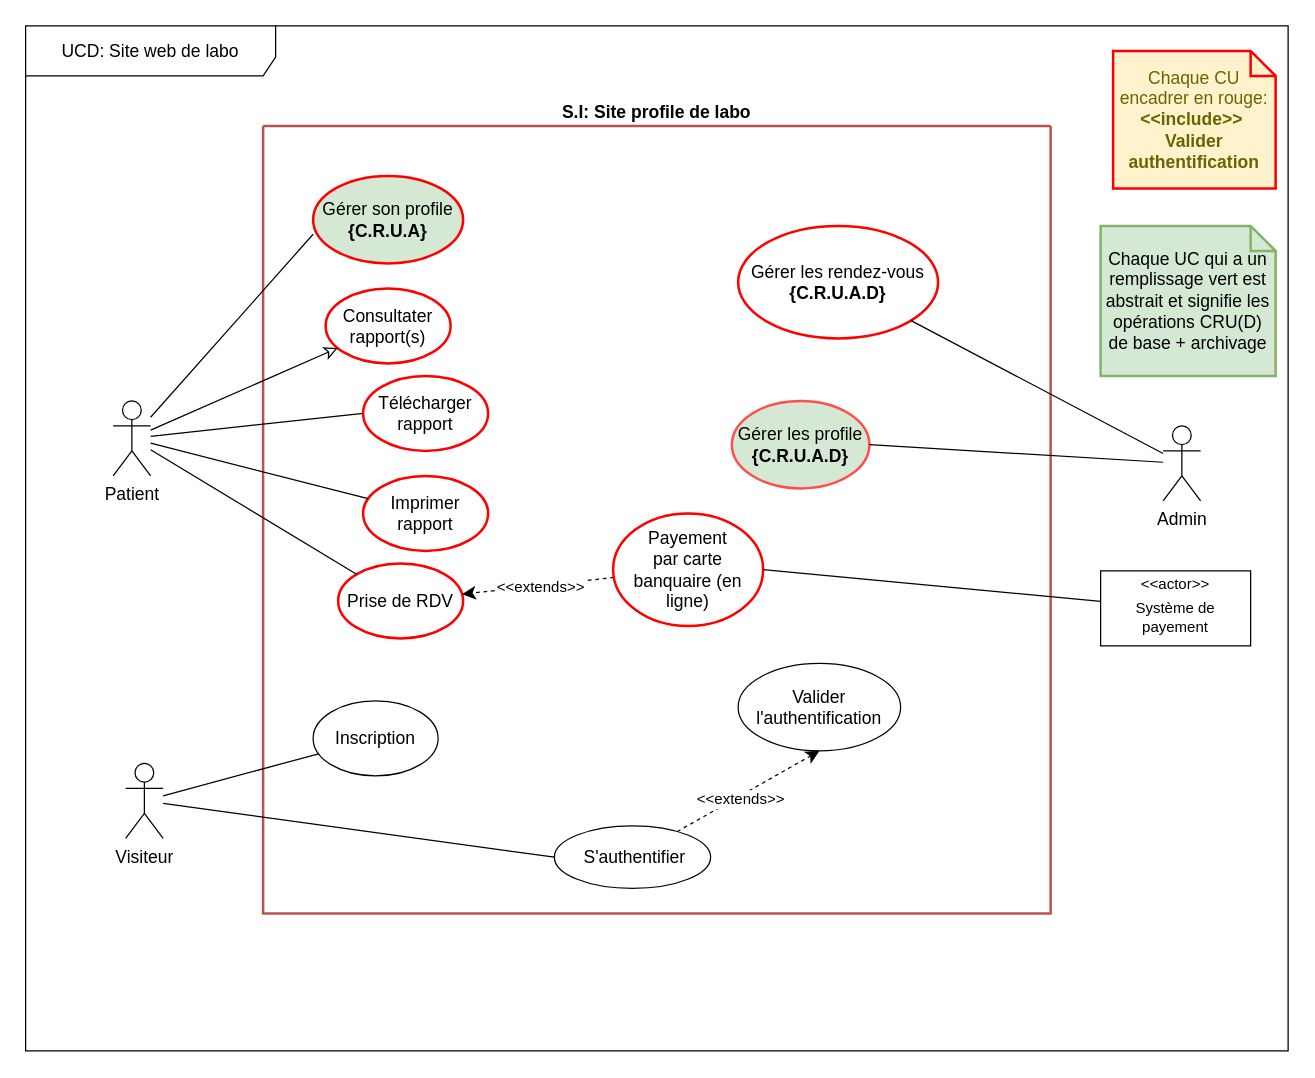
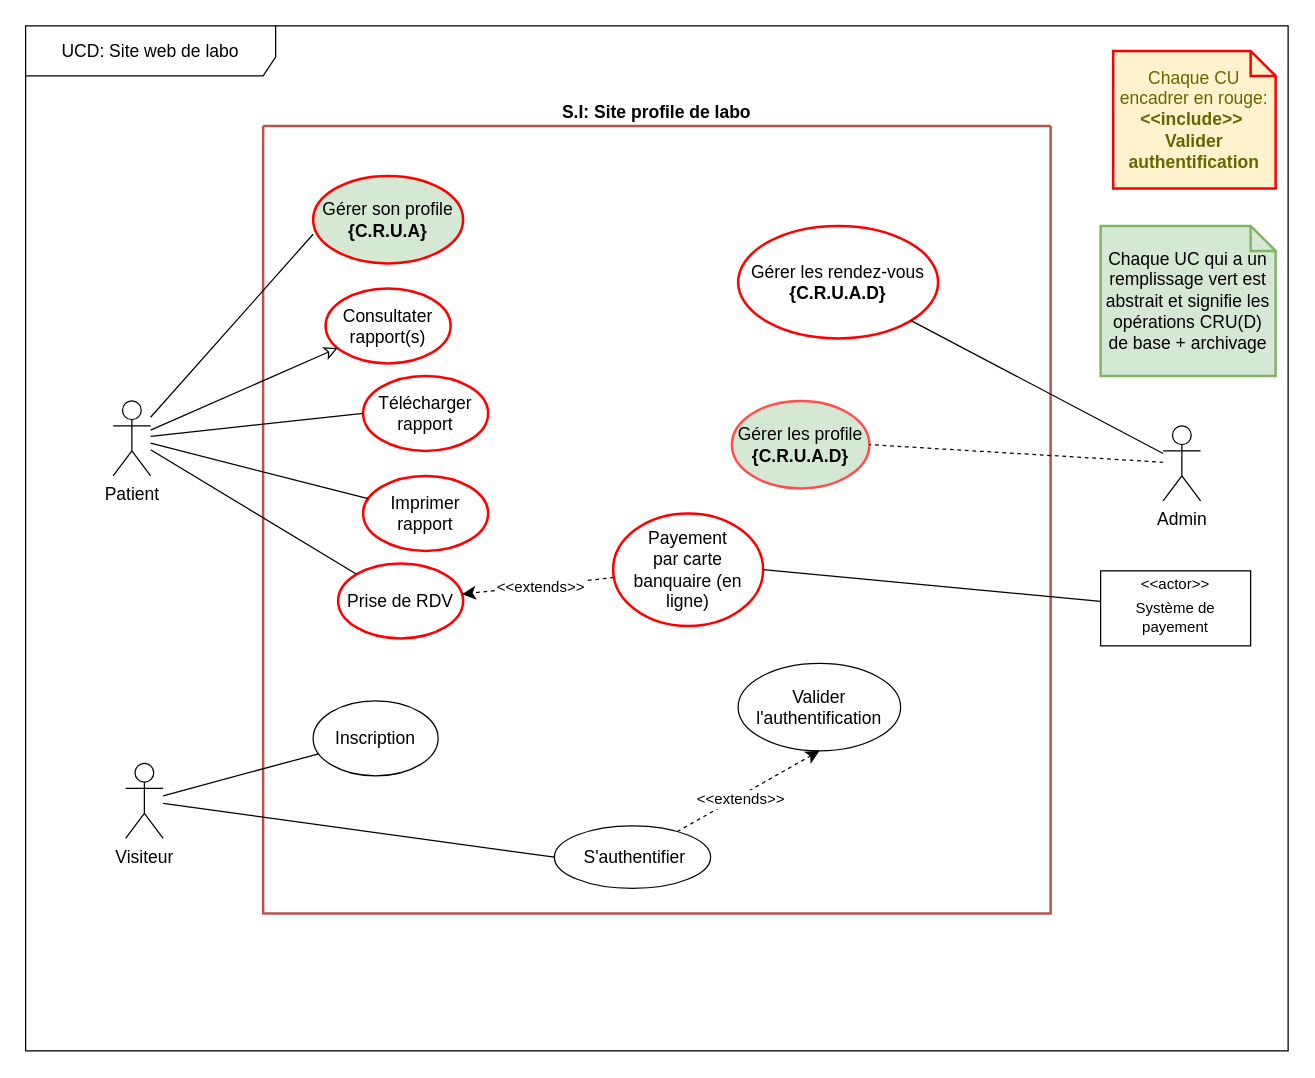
edge "Gérer les profile {C.R.U.A.D}" -- "Admin": style solid -> dashed
